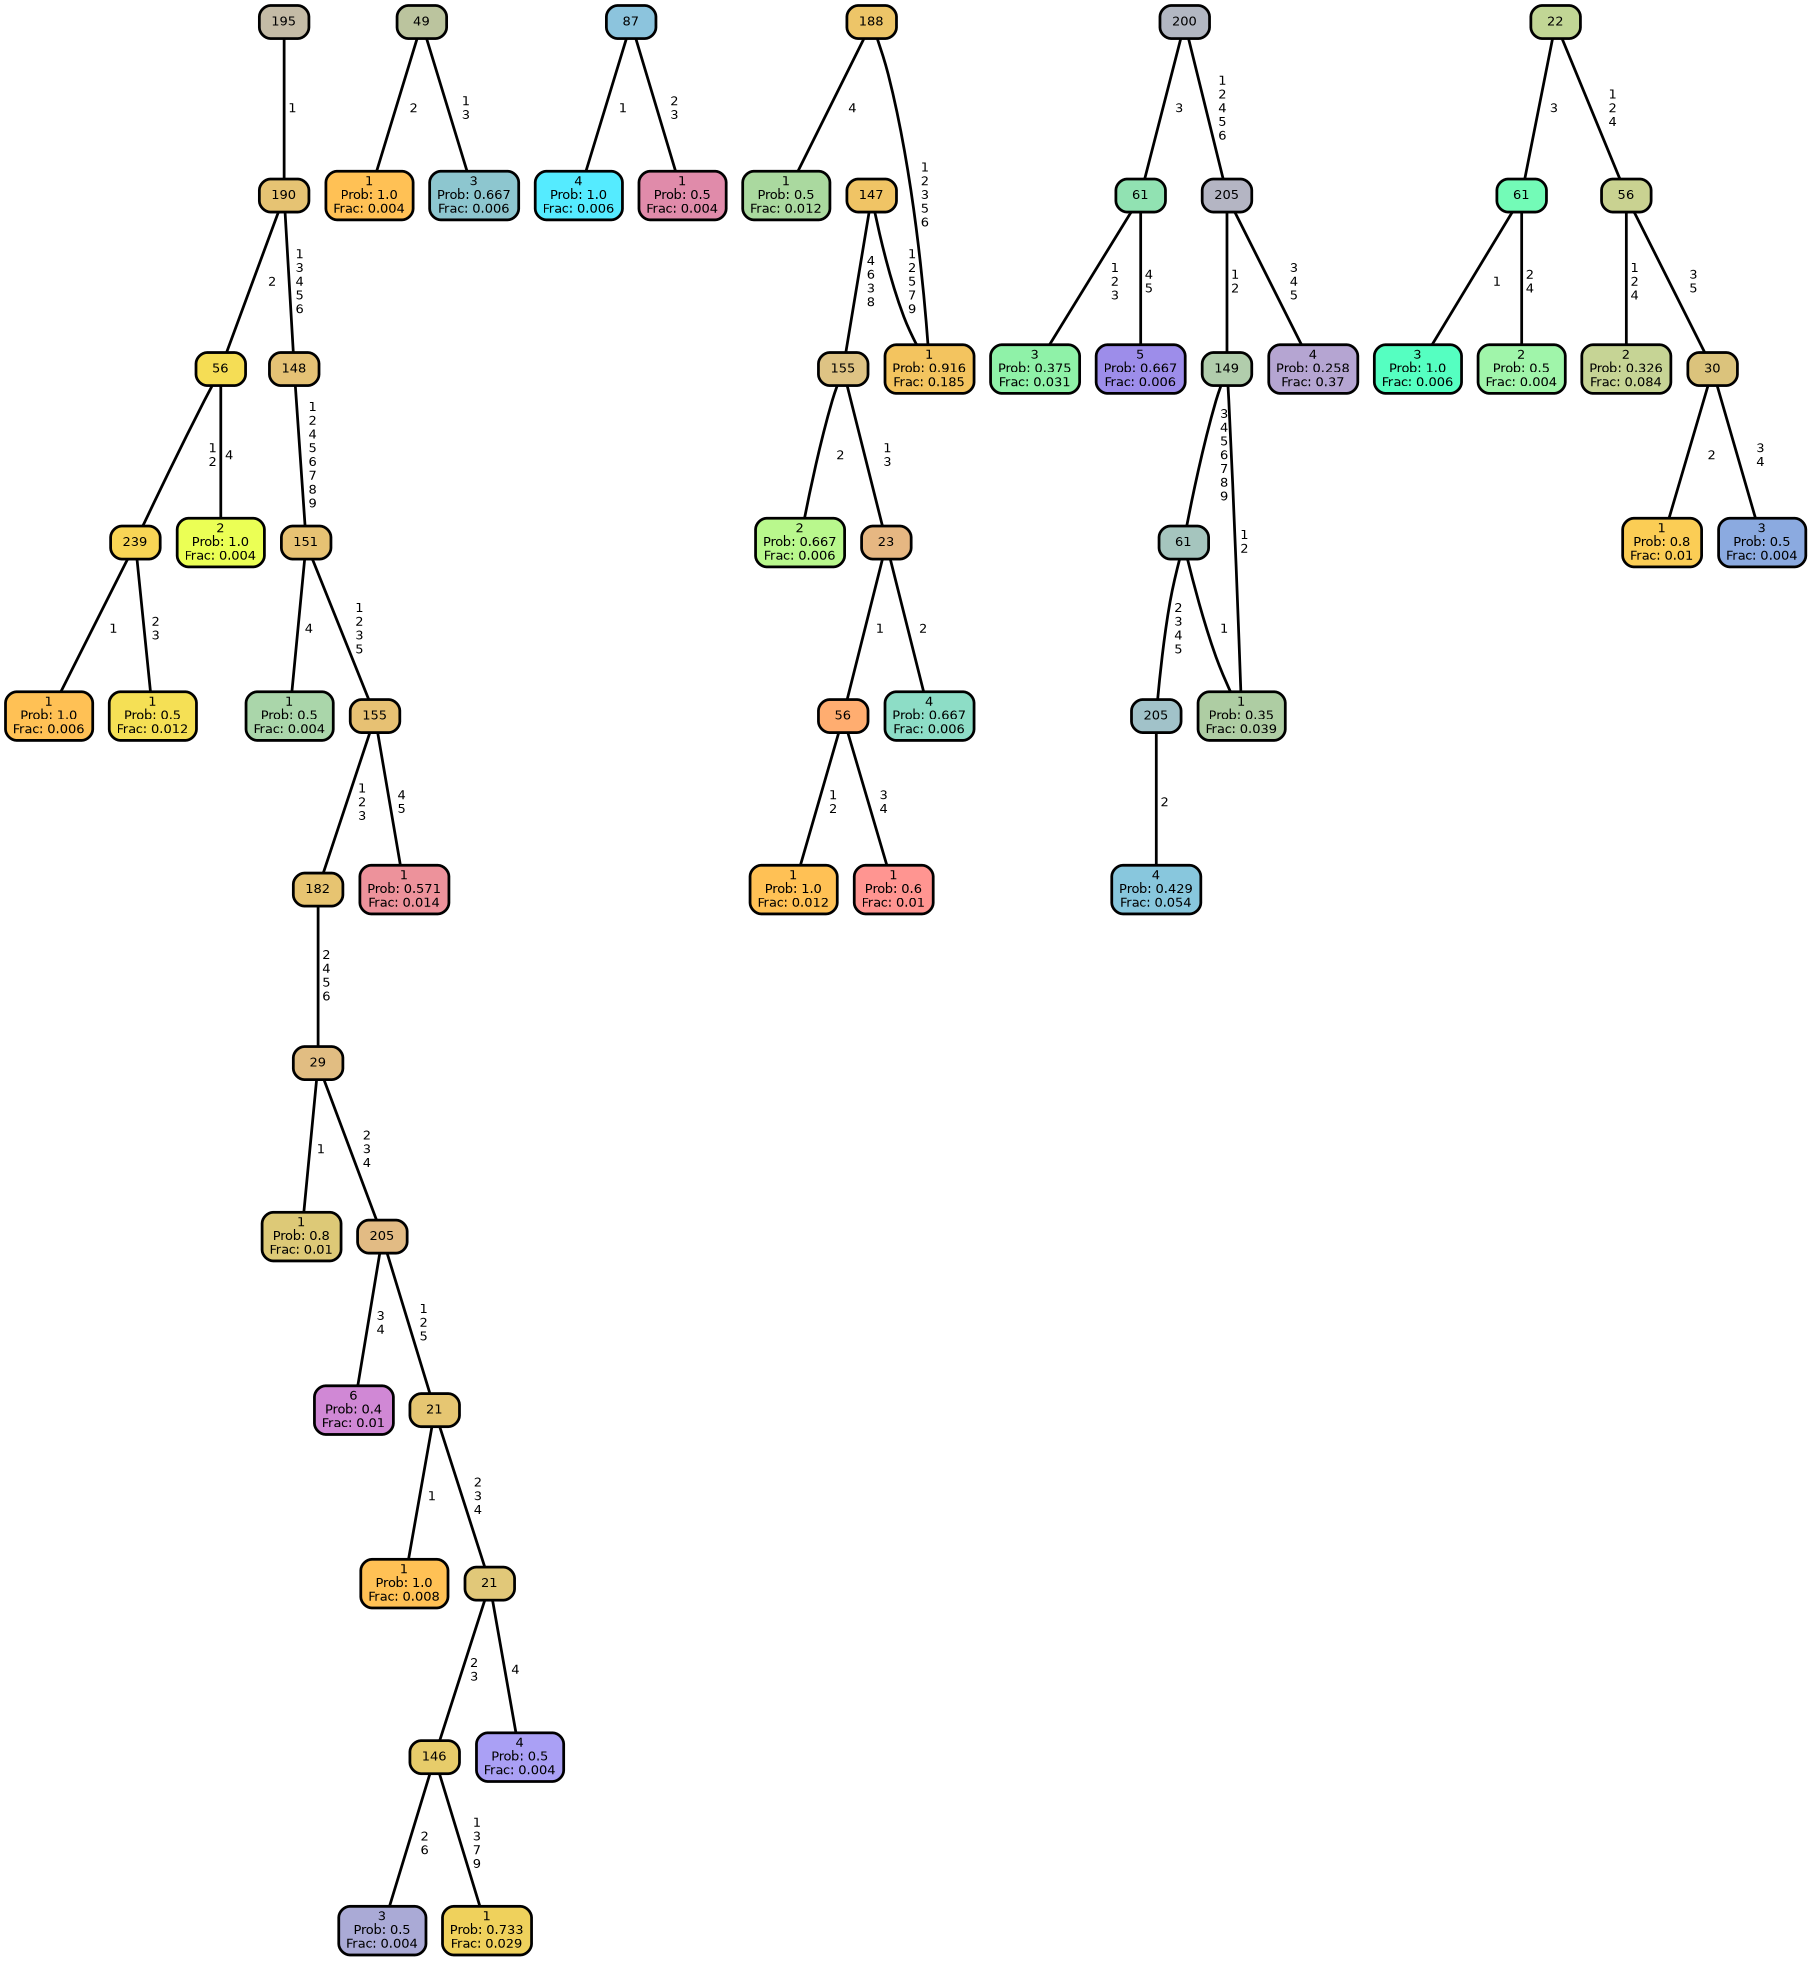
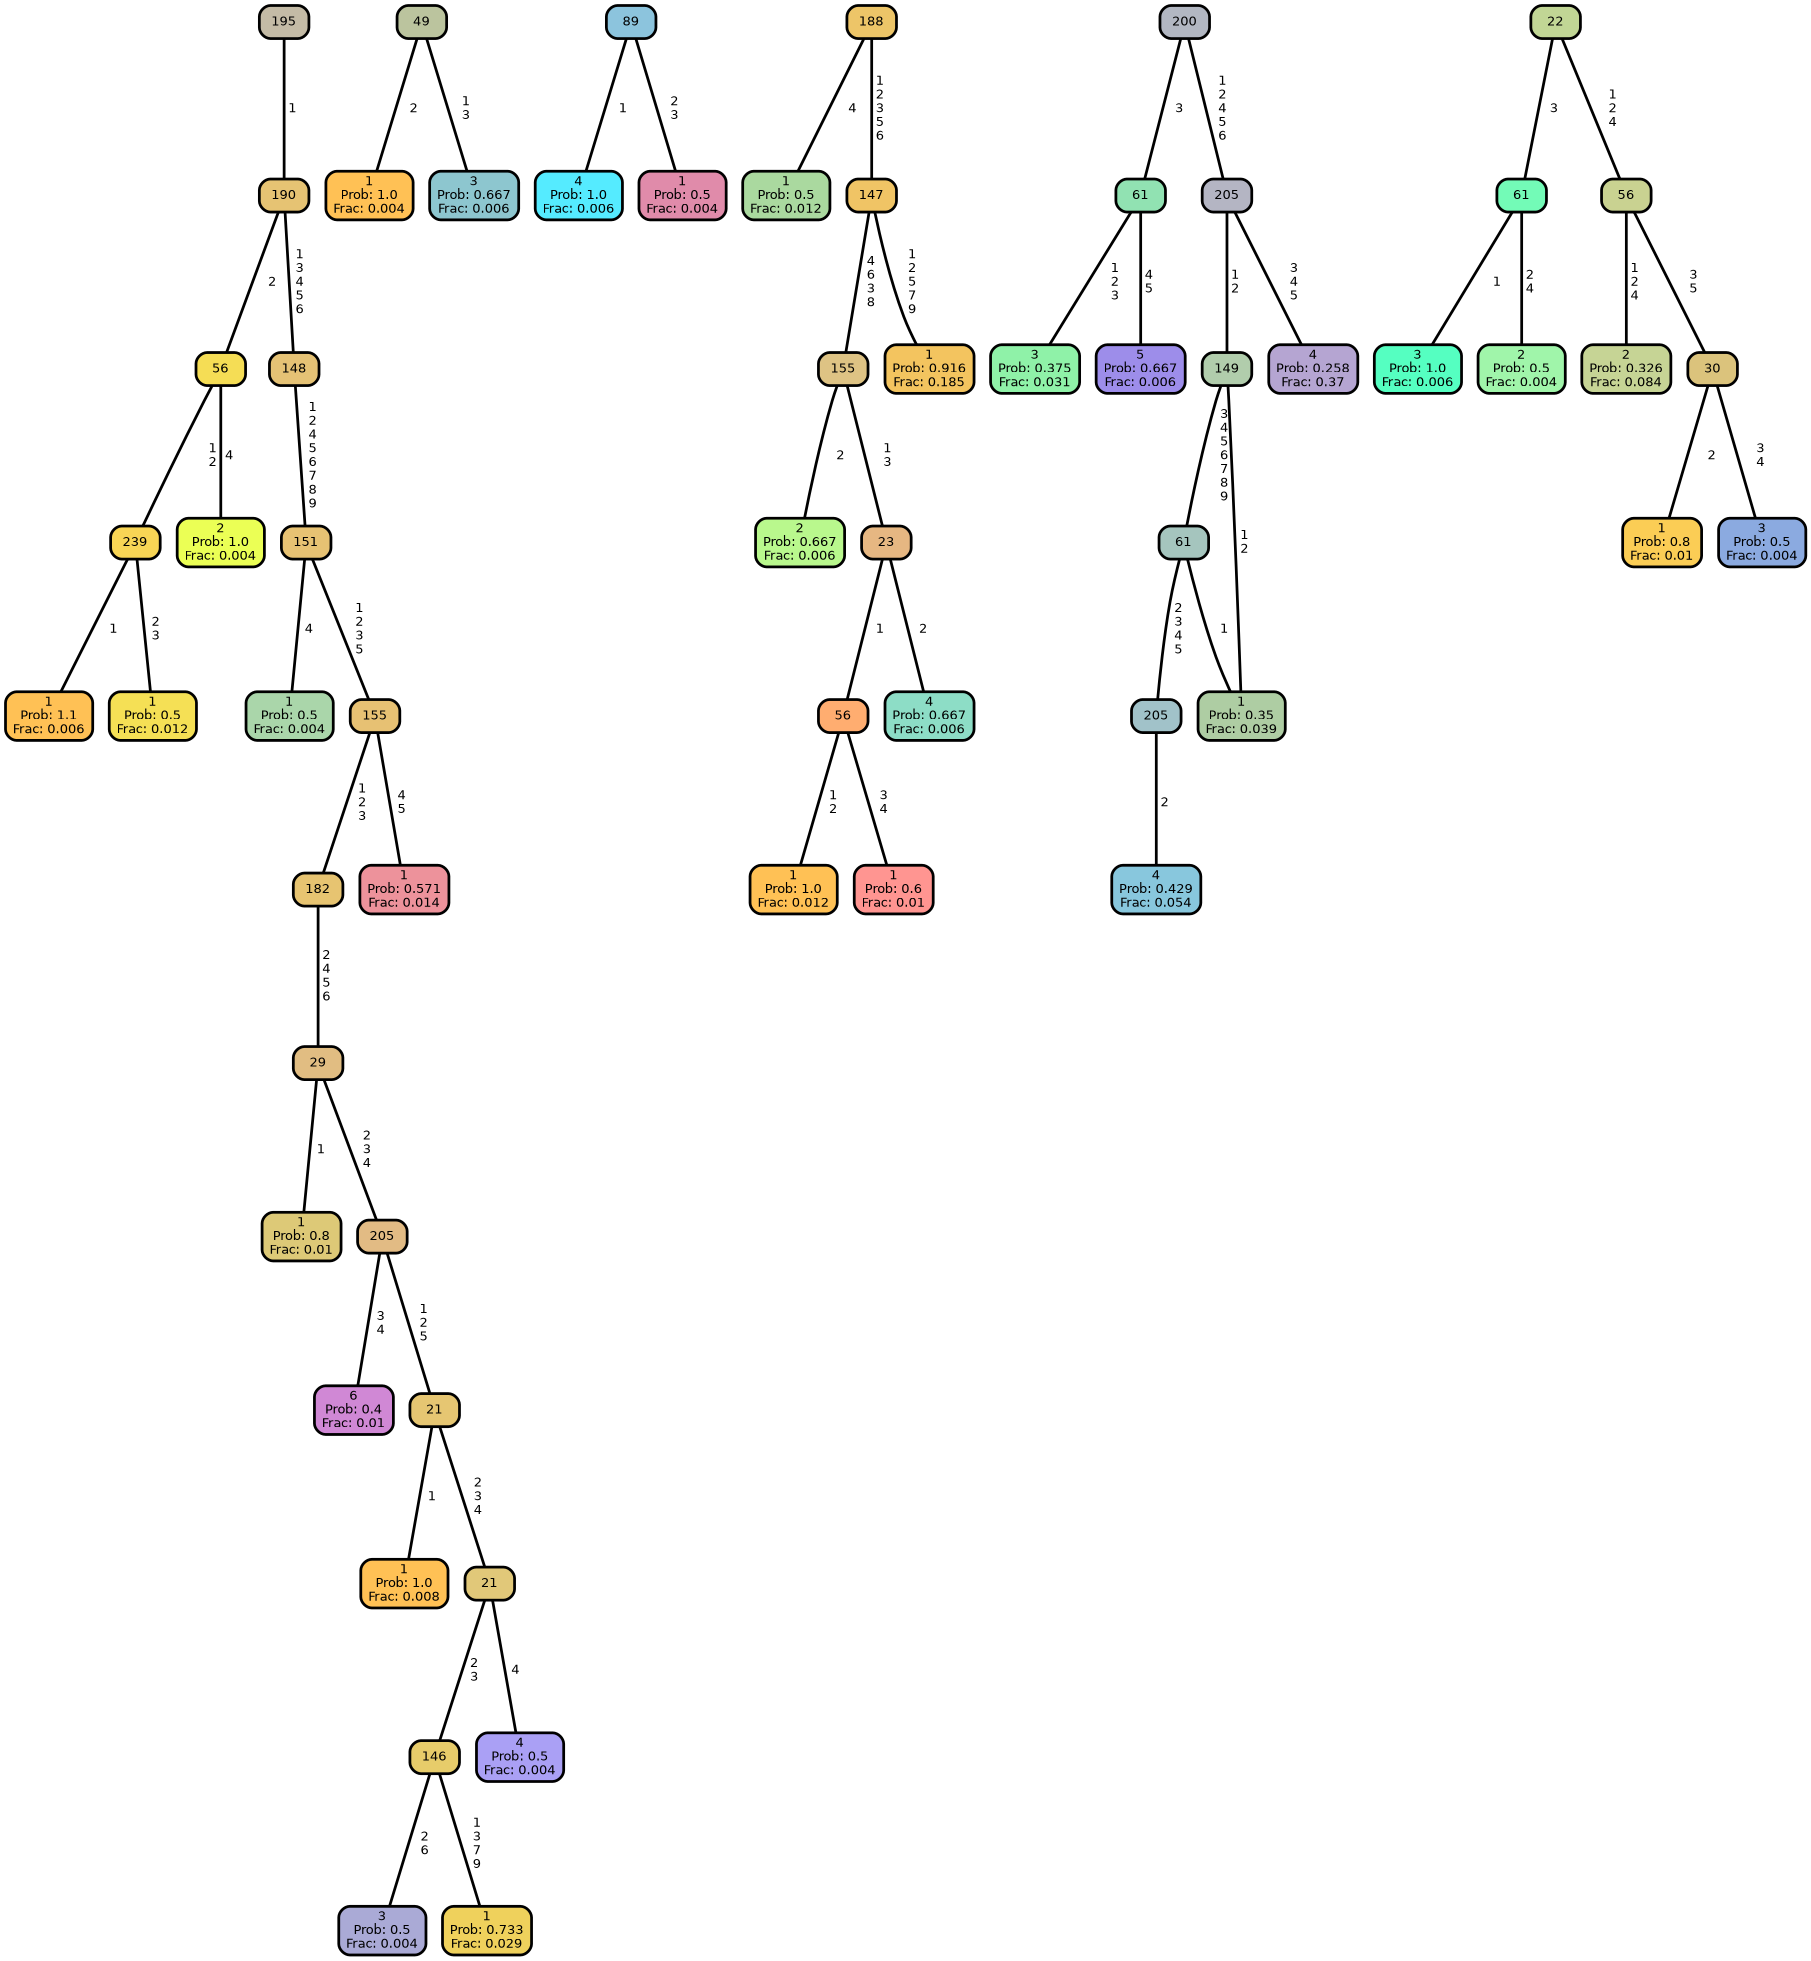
node "87": label "87" -> "89"
edge "188" -- "1 Prob: 0.916 Frac: 0.185": now "188" -- "147"
node "1 Prob: 1.0 Frac: 0.006": label "1 Prob: 1.0 Frac: 0.006" -> "1 Prob: 1.1 Frac: 0.006"
